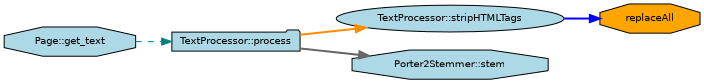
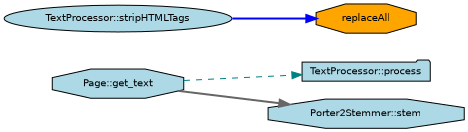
edge "TextProcessor::process" -> "TextProcessor::stripHTMLTags": removed
edge "TextProcessor::process" -> "Porter2Stemmer::stem": now "Page::get_text" -> "Porter2Stemmer::stem"
